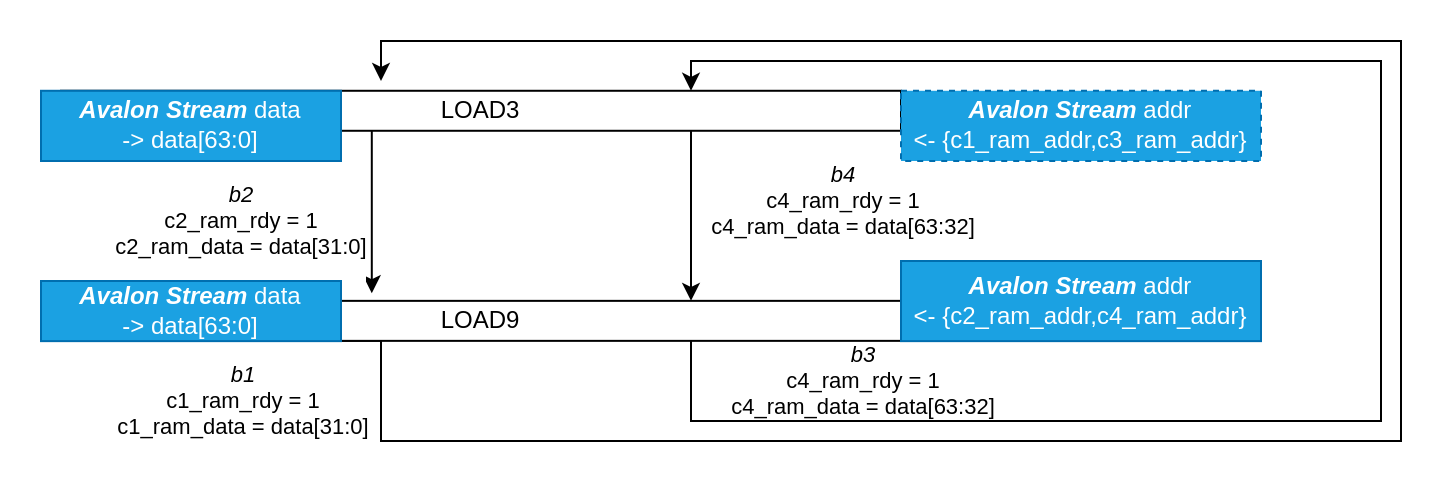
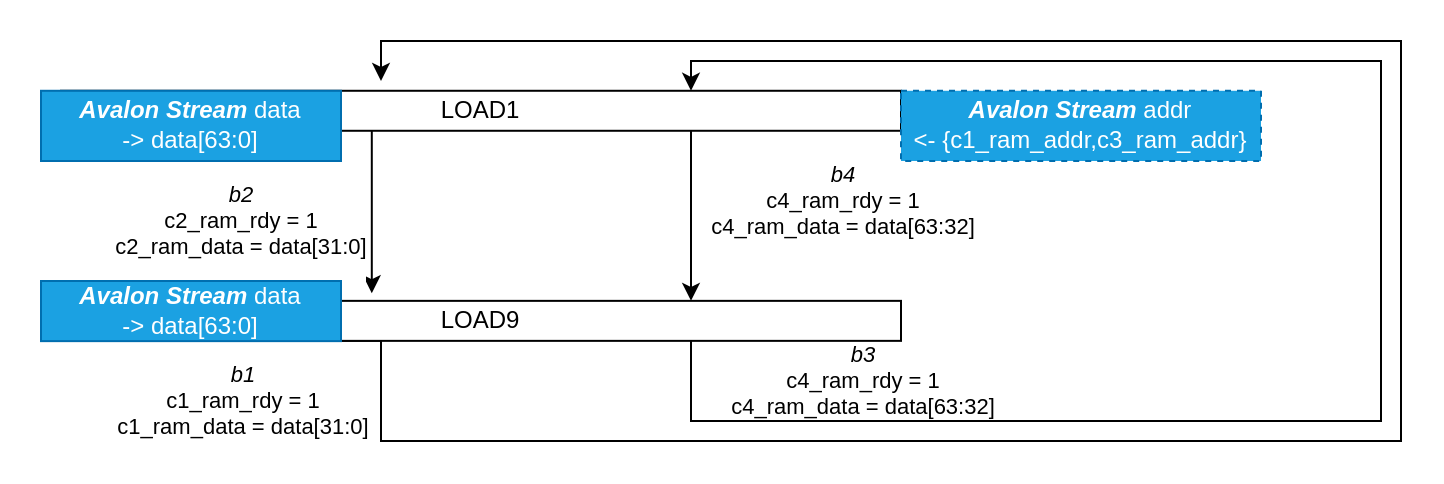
node "LOAD3": label "LOAD3" -> "LOAD1"
node "Avalon Stream addr <- {c2_ram_addr,c4_ram_addr}": removed
